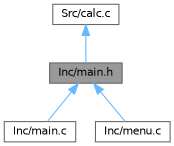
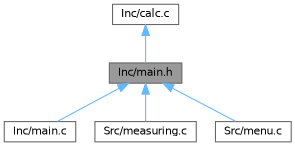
node "Src/calc.c": label "Src/calc.c" -> "Inc/calc.c"
node "Inc/menu.c": label "Inc/menu.c" -> "Src/menu.c"
node "Src/measuring.c": added
